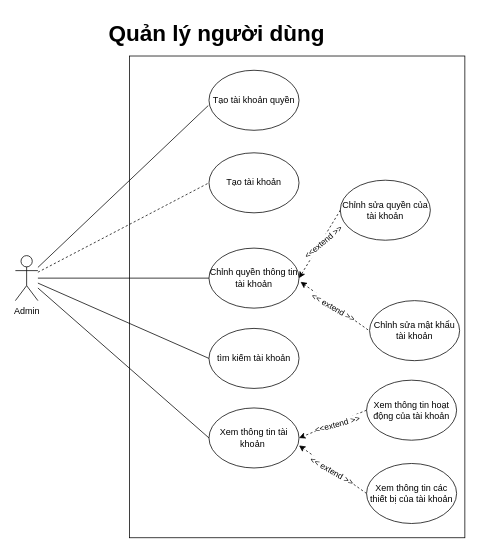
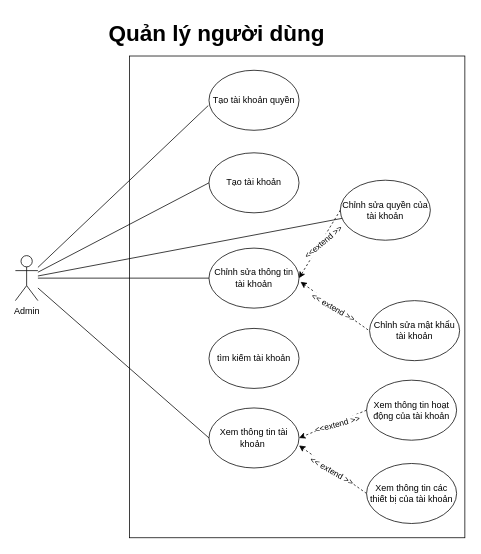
edge "Tạo tài khoản" -- "Admin": style dashed -> solid
node "Chỉnh quyền thông tin tài khoản": label "Chỉnh quyền thông tin tài khoản" -> "Chỉnh sửa thông tin tài khoản"
edge "Admin" -- "tìm kiếm tài khoản": now "Admin" -- "Chỉnh sửa quyền của tài khoản"
